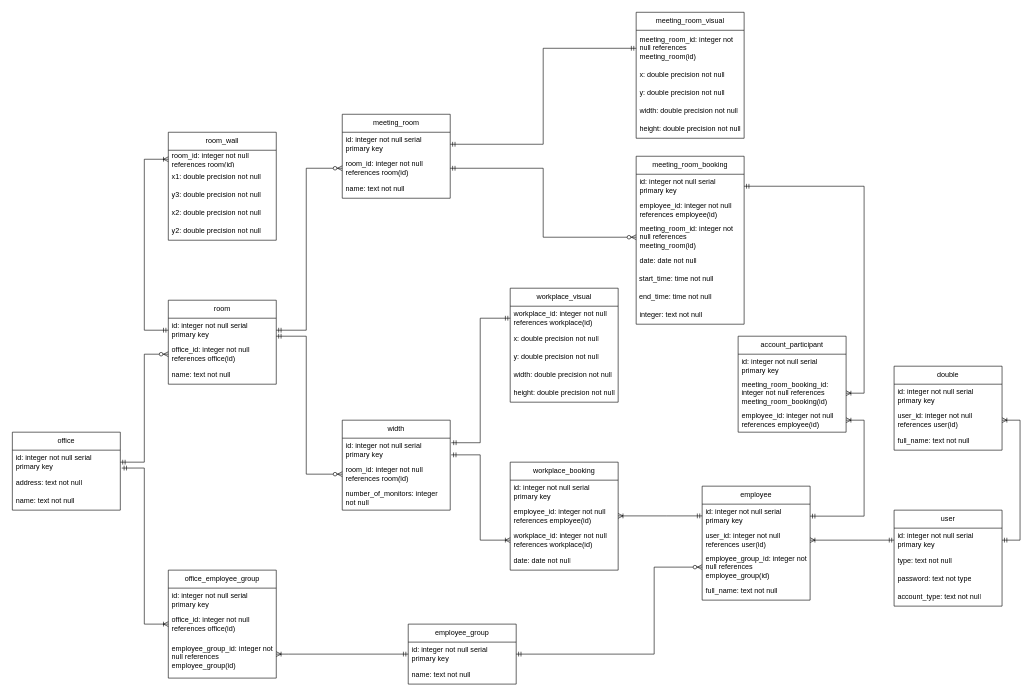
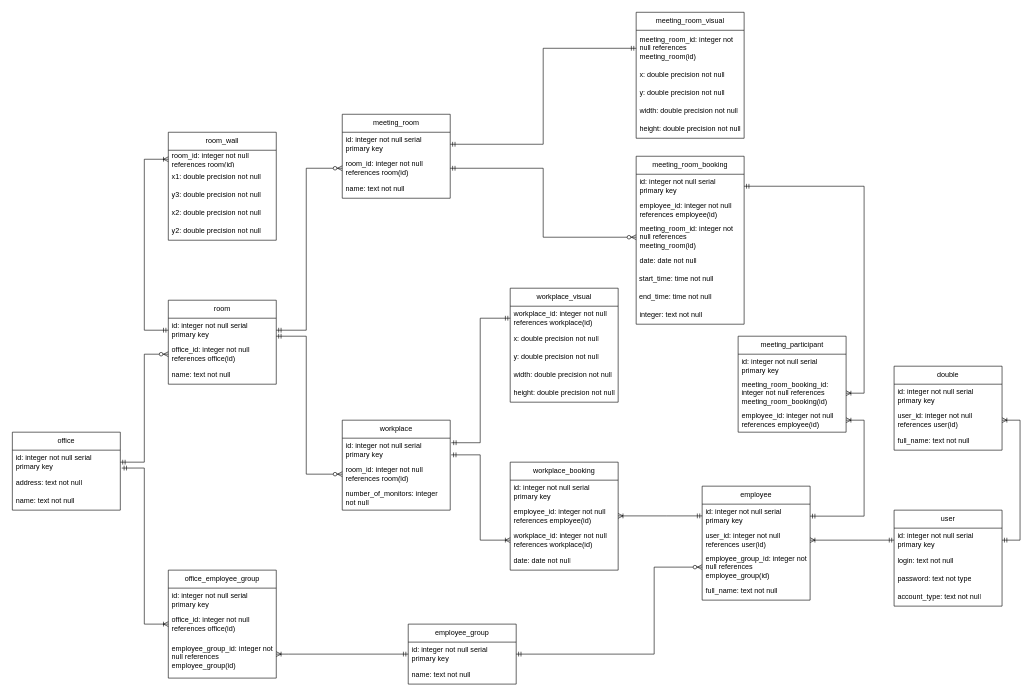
node "account_participant": label "account_participant" -> "meeting_participant"
node "width": label "width" -> "workplace"
node "type: text not null": label "type: text not null" -> "login: text not null"
